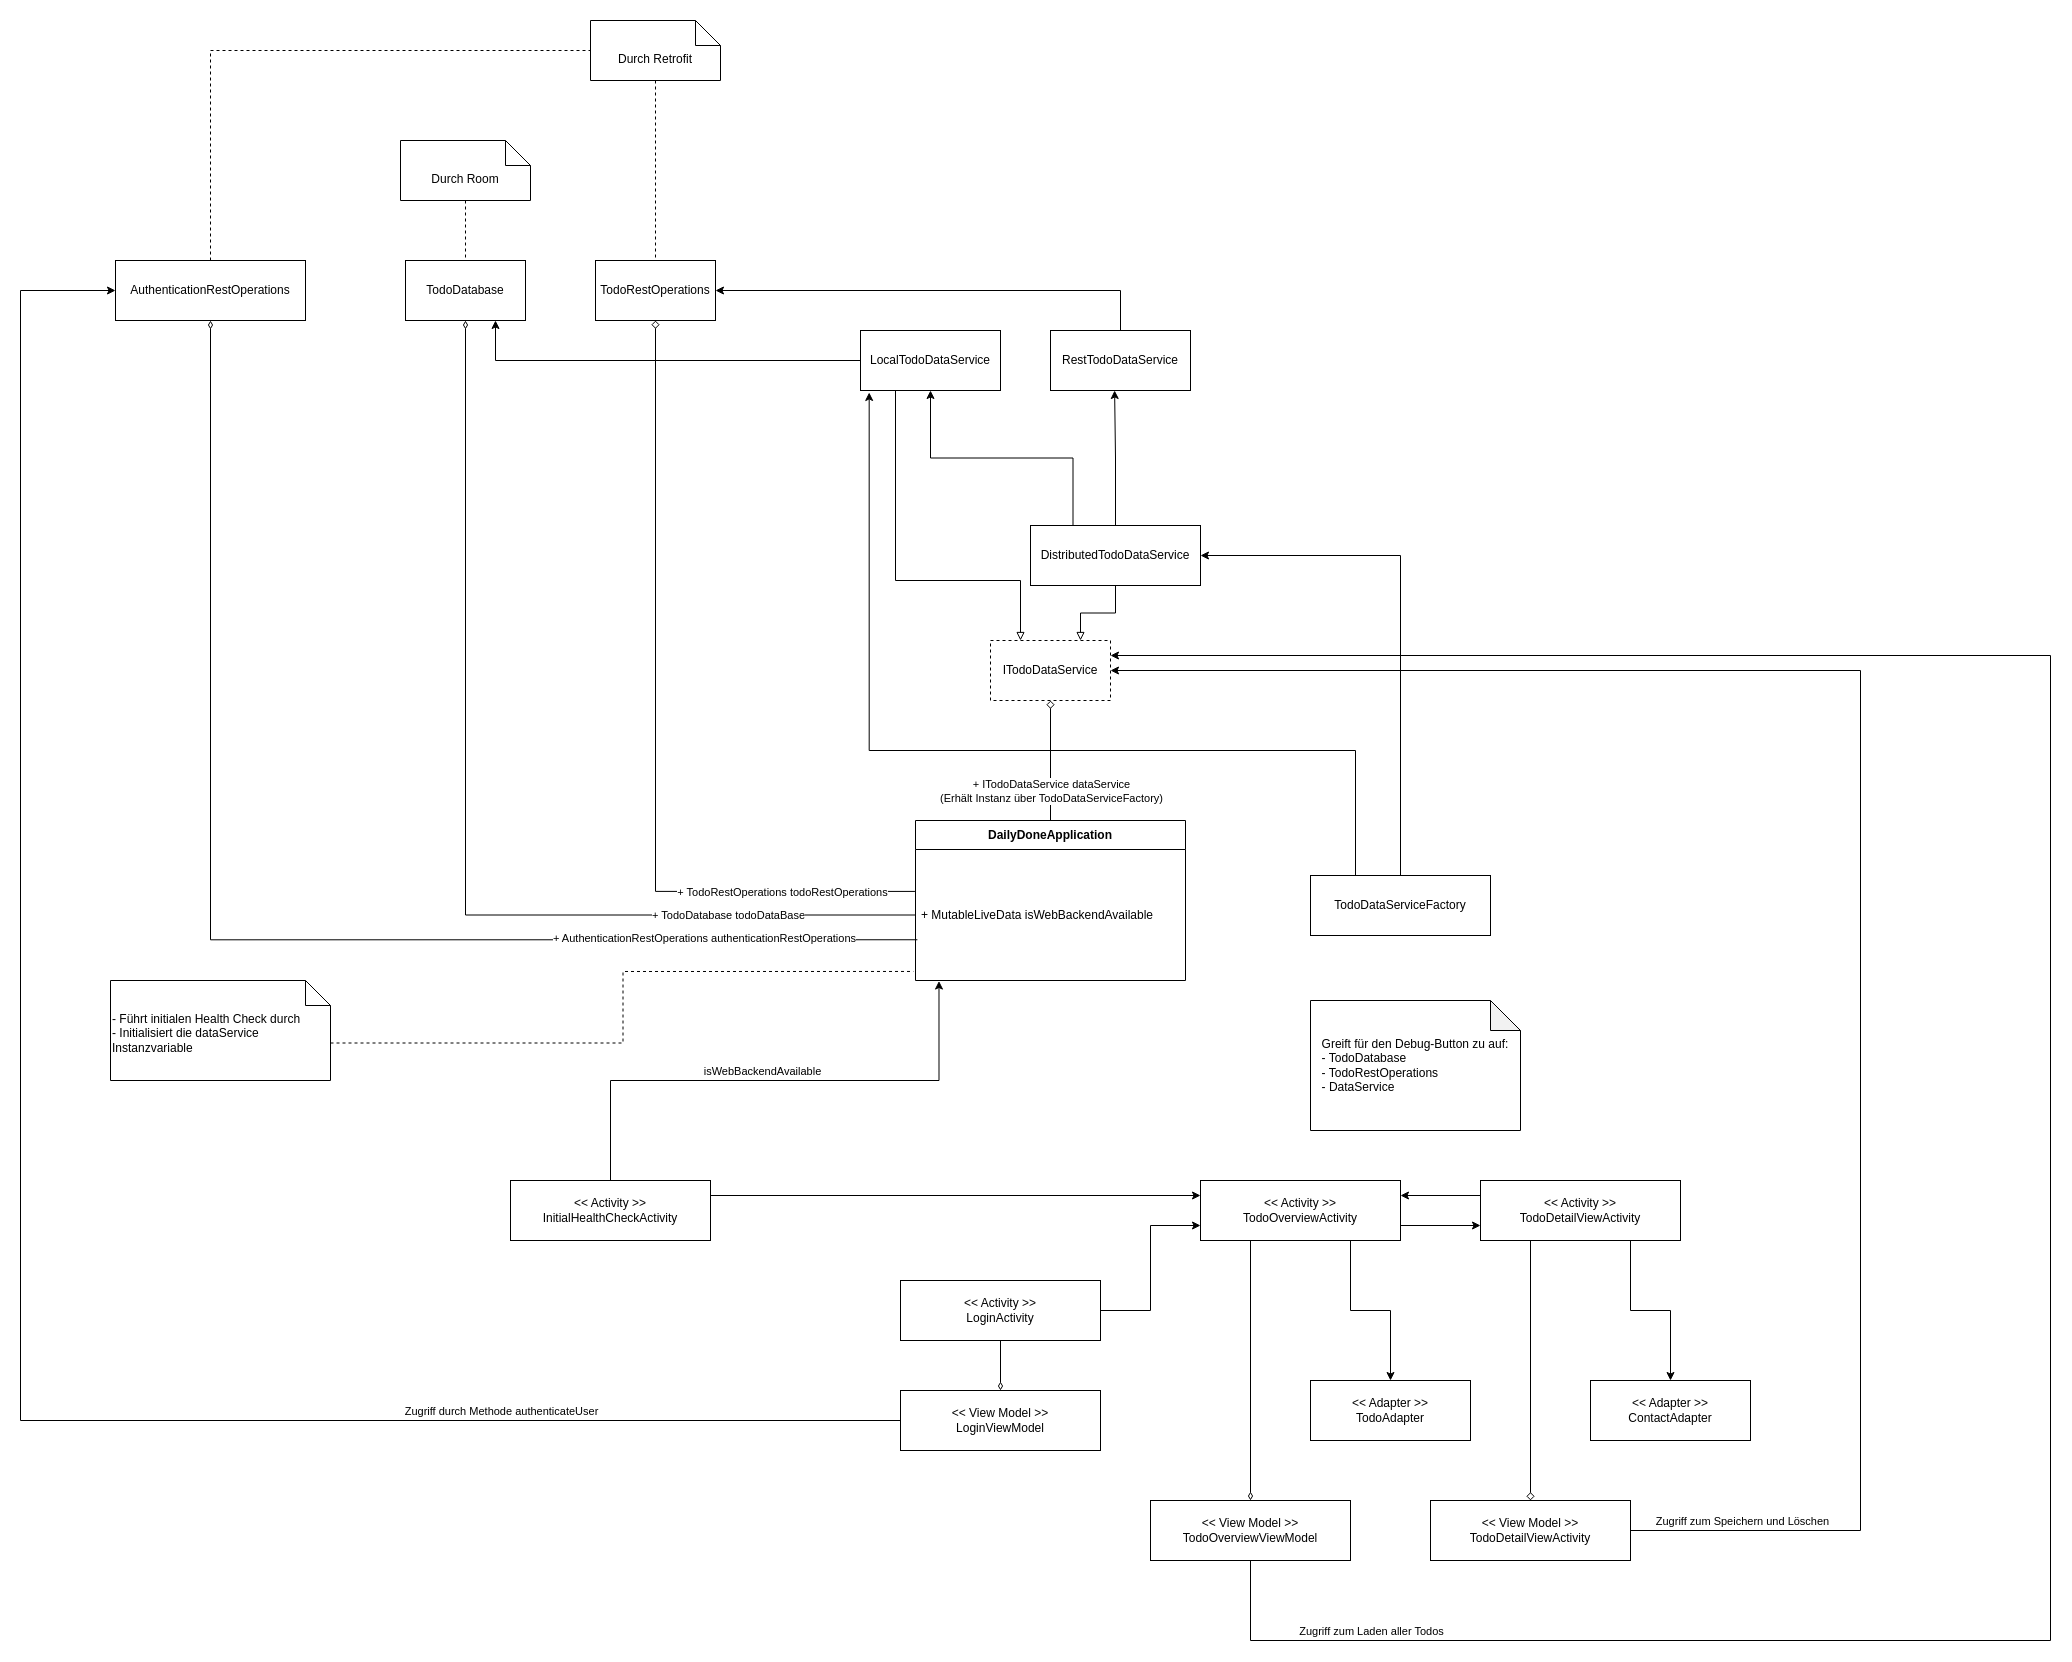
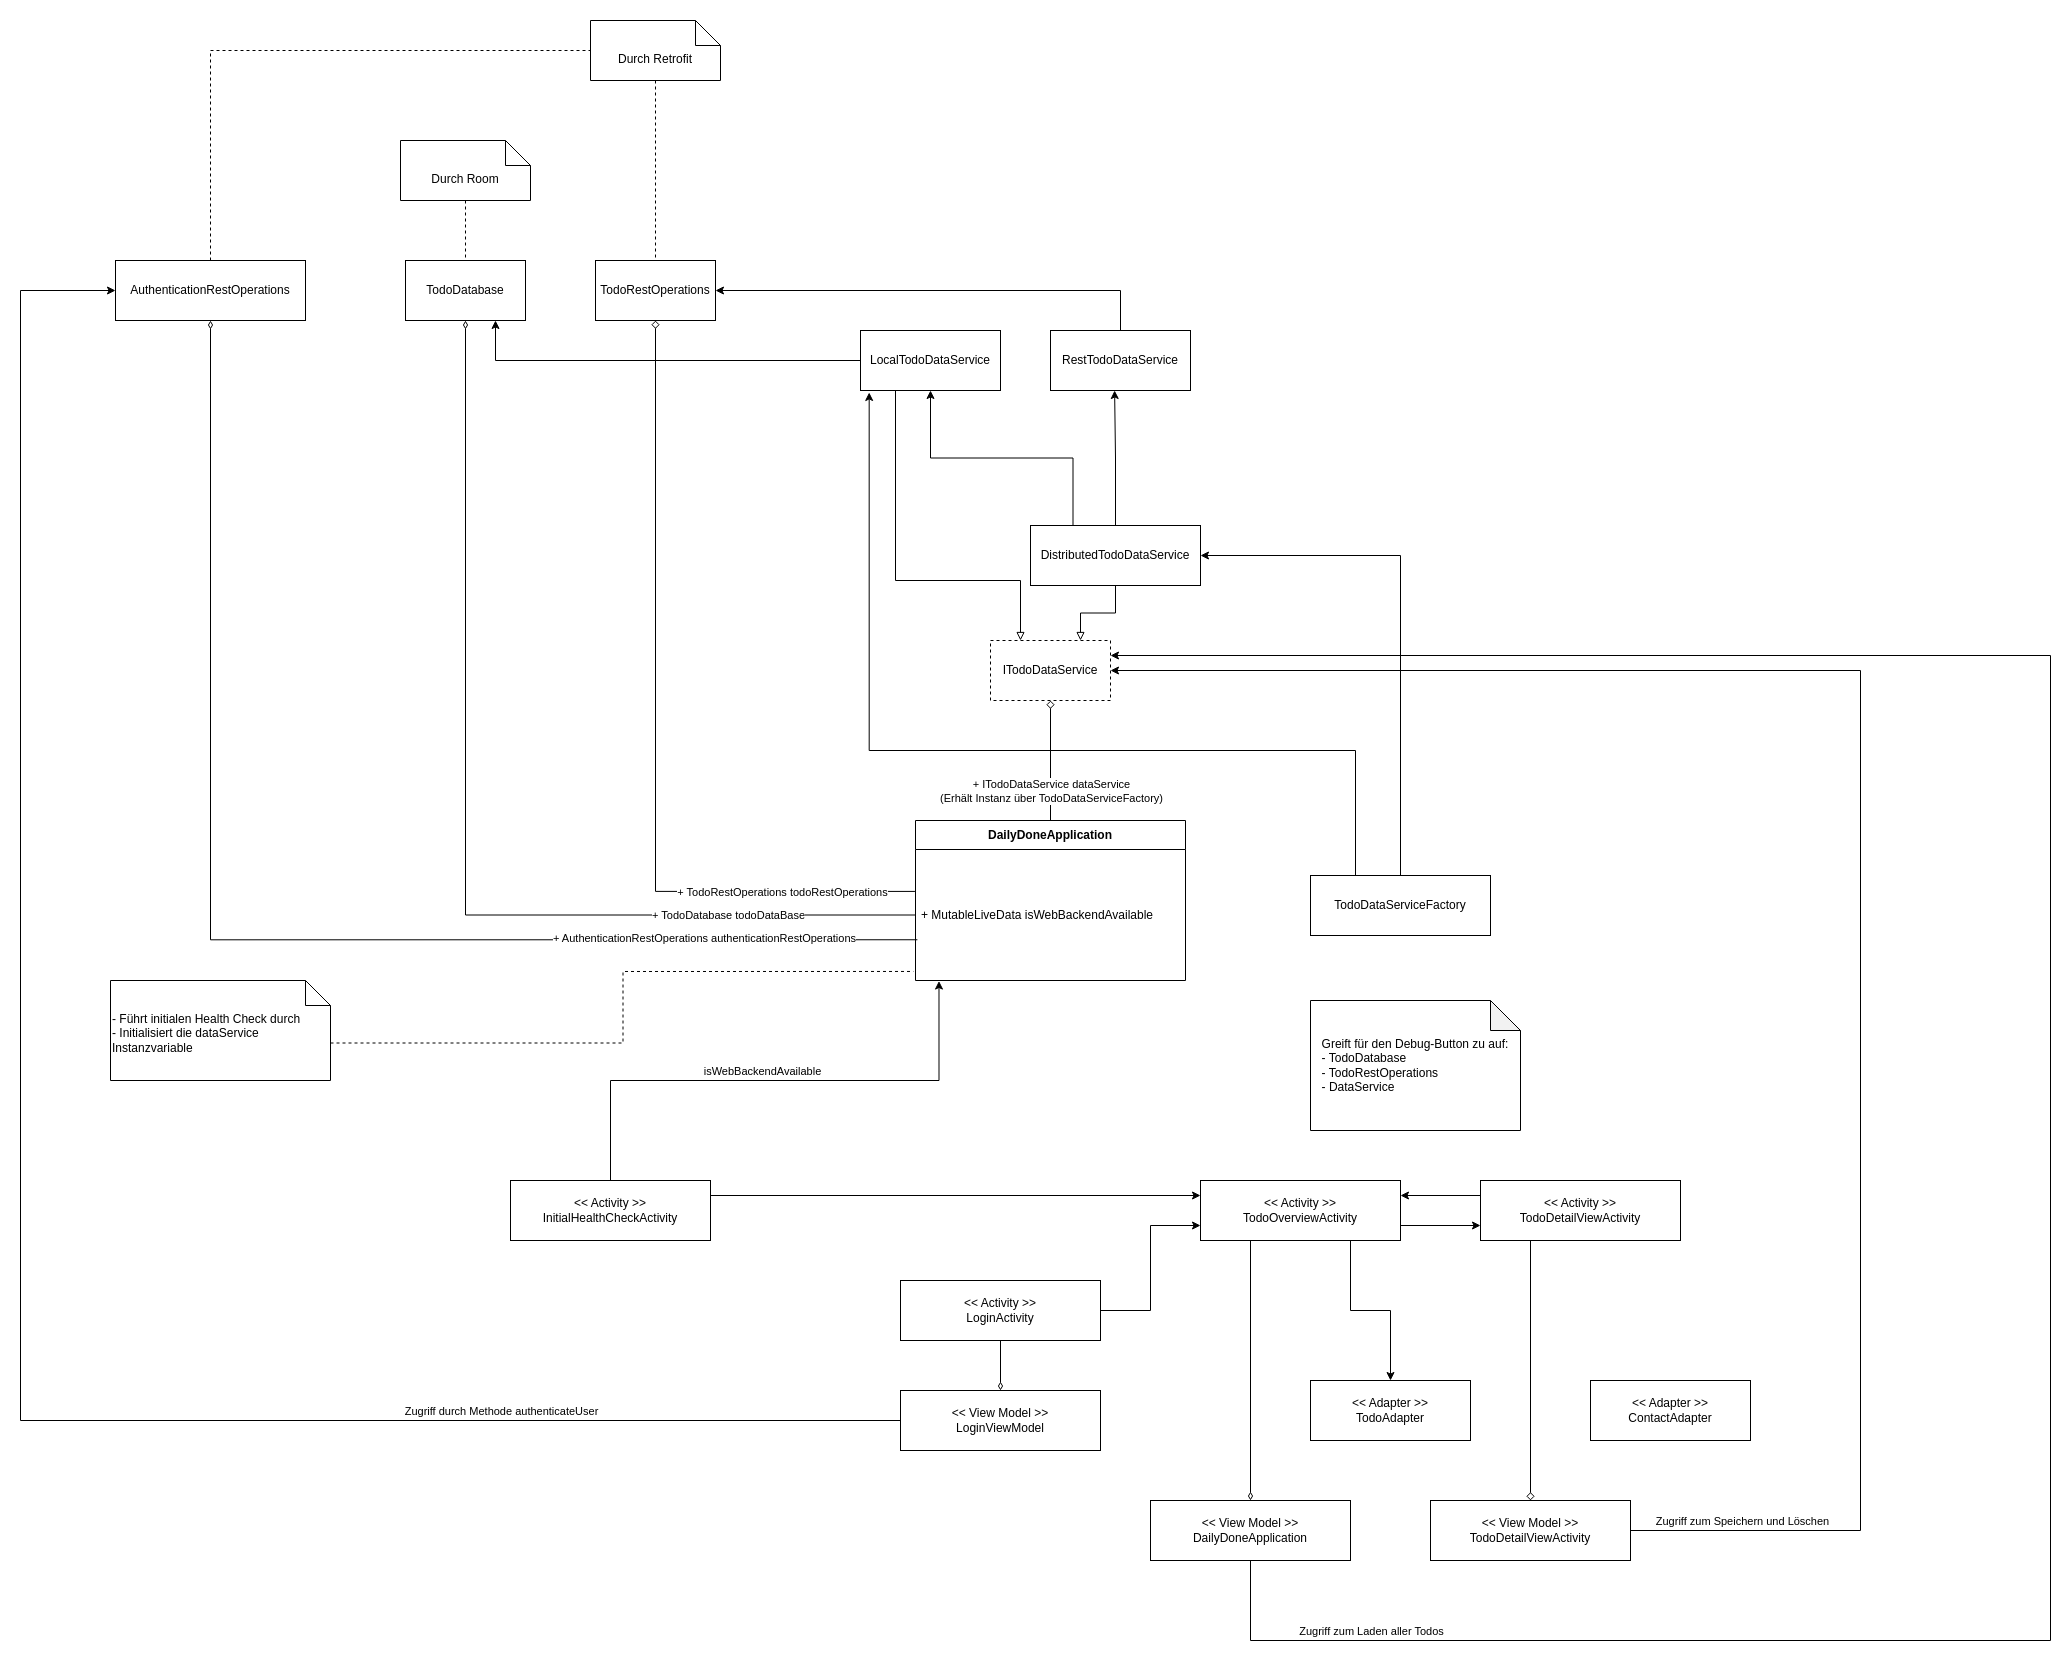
edge "<< Activity >> TodoDetailViewActivity" -> "<< Adapter >> ContactAdapter": removed
node "<< View Model >> TodoOverviewViewModel": label "<< View Model >> TodoOverviewViewModel" -> "<< View Model >> DailyDoneApplication"
